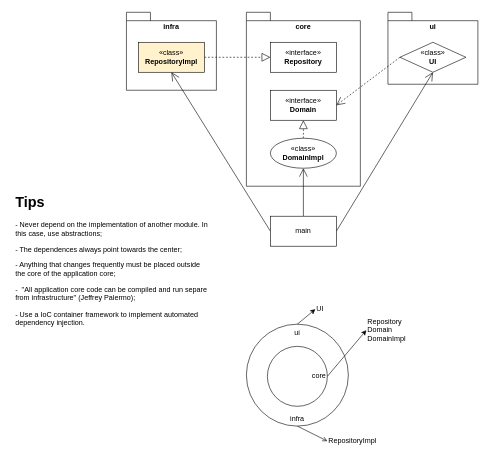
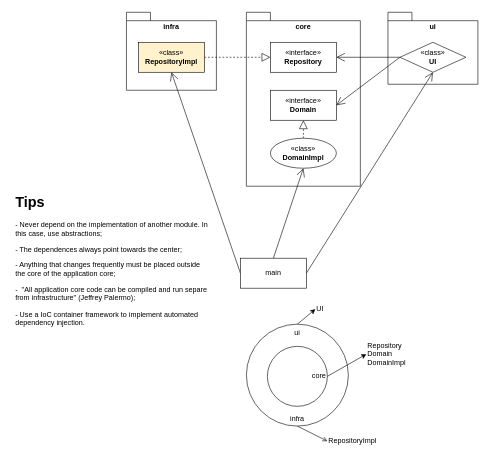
edge "«class» UI" -> "«interface» Repository": added
edge "«class» UI" -> "«interface» Domain": style dashed -> solid
node "main": moved (303, 231) -> (273, 273)
node "Repository Domain DomainImpl": moved (399, 330) -> (399, 354)
